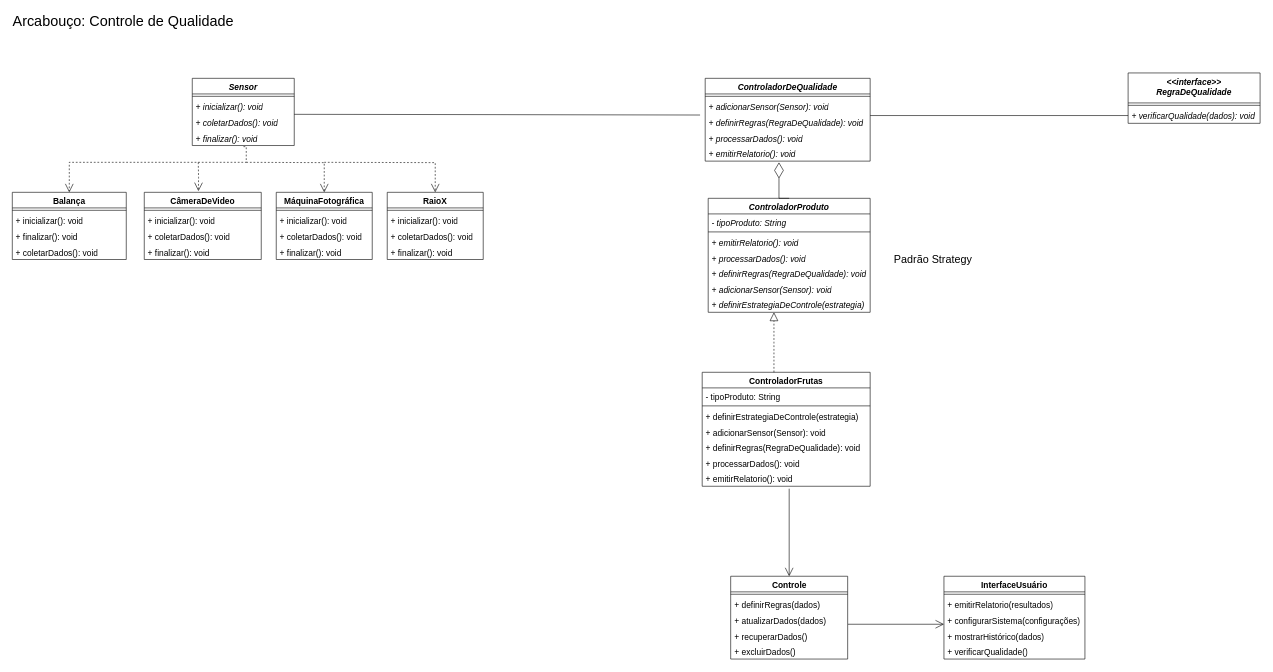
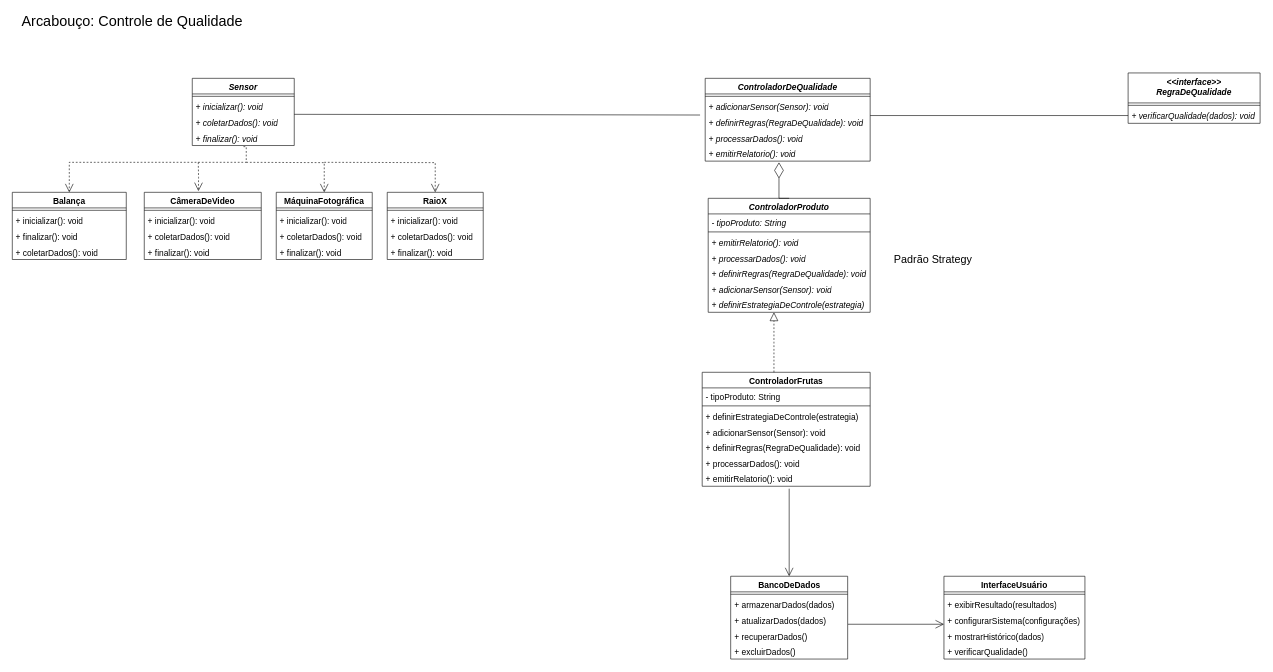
node "Arcabouço: Controle de Qualidade": moved (123, 21) -> (132, 21)
node "Controle": label "Controle" -> "BancoDeDados"
node "+ definirRegras(dados)": label "+ definirRegras(dados)" -> "+ armazenarDados(dados)"
node "+ emitirRelatorio(resultados)": label "+ emitirRelatorio(resultados)" -> "+ exibirResultado(resultados)"
